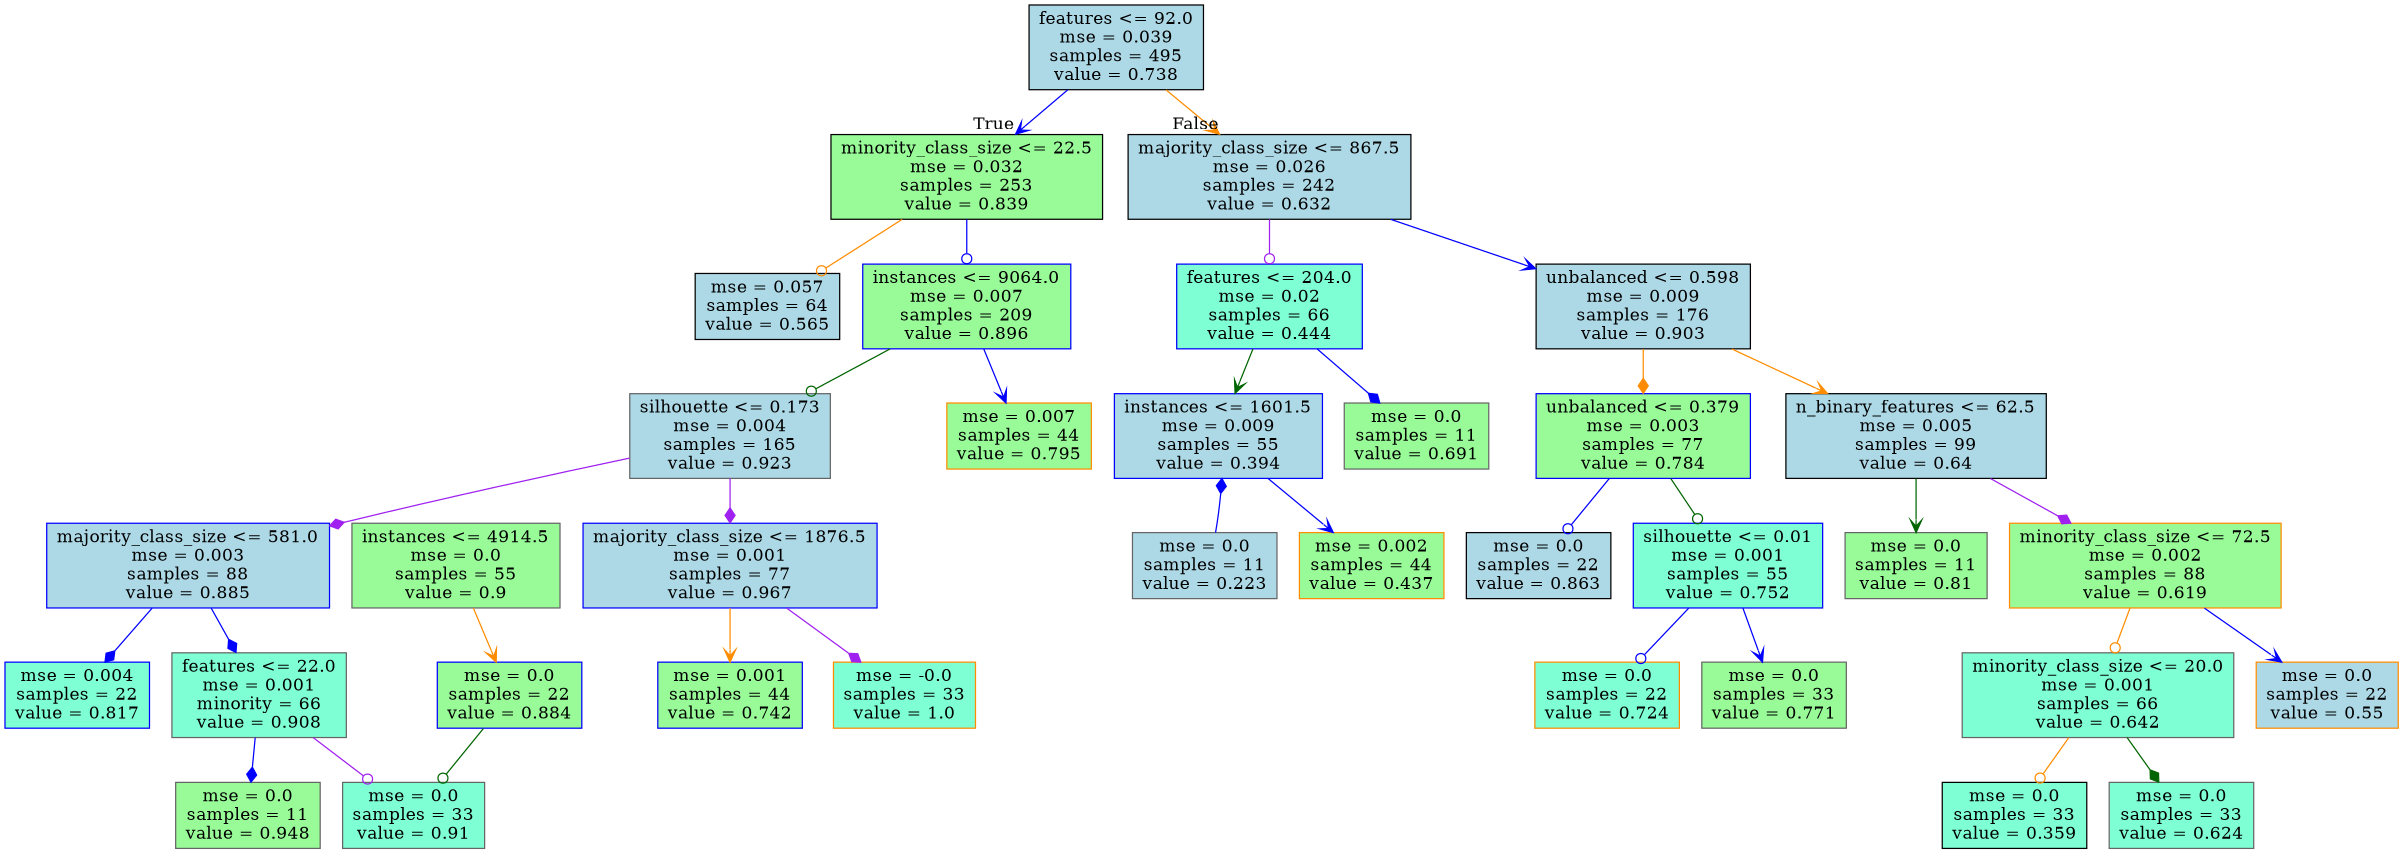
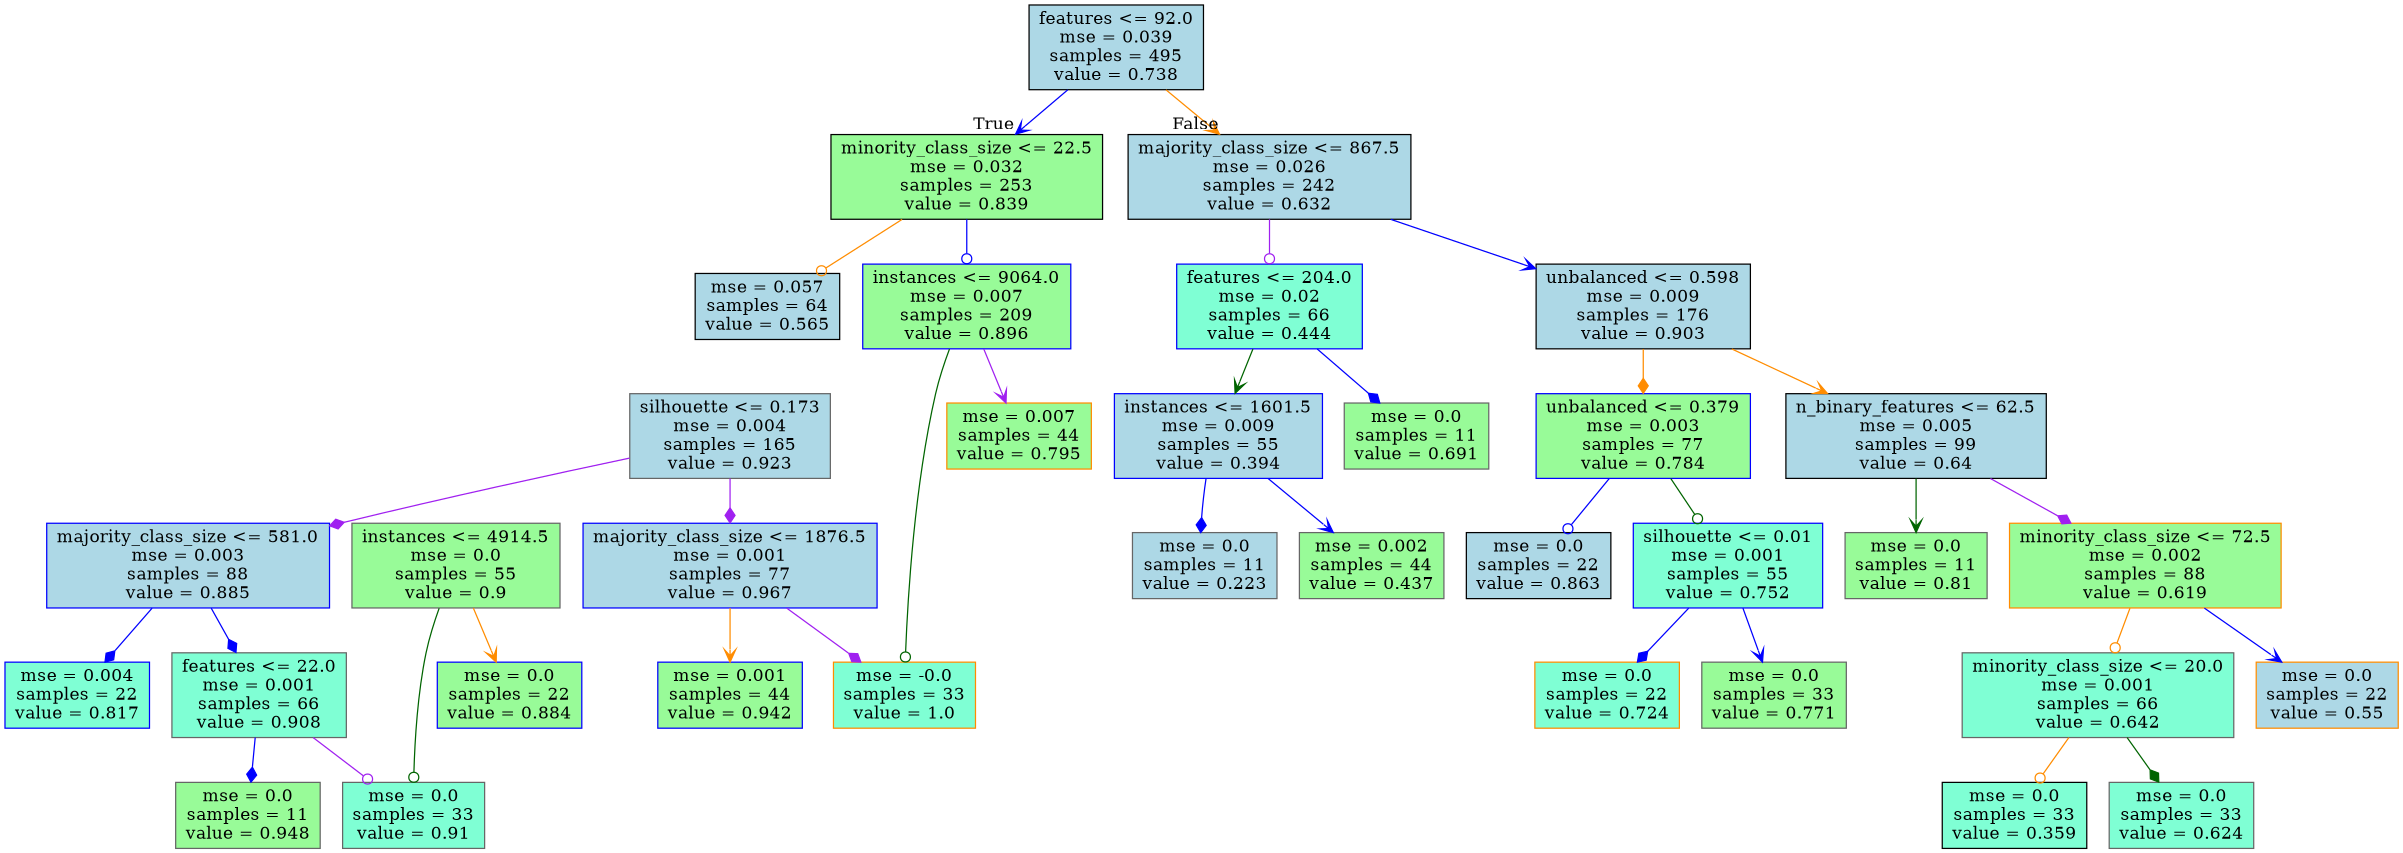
edge "instances <= 9064.0 mse = 0.007 samples = 209 value = 0.896" -> "silhouette <= 0.173 mse = 0.004 samples = 165 value = 0.923": now "instances <= 9064.0 mse = 0.007 samples = 209 value = 0.896" -> "mse = -0.0 samples = 33 value = 1.0"
edge "instances <= 9064.0 mse = 0.007 samples = 209 value = 0.896" -> "mse = 0.007 samples = 44 value = 0.795": color blue -> purple
edge "mse = 0.0 samples = 11 value = 0.223" -> "instances <= 1601.5 mse = 0.009 samples = 55 value = 0.394": reversed
node "mse = 0.002 samples = 44 value = 0.437": color darkorange -> gray40
edge "silhouette <= 0.01 mse = 0.001 samples = 55 value = 0.752" -> "mse = 0.0 samples = 22 value = 0.724": arrowhead odot -> diamond
node "features <= 22.0 mse = 0.001 minority = 66 value = 0.908": label "features <= 22.0 mse = 0.001 minority = 66 value = 0.908" -> "features <= 22.0 mse = 0.001 samples = 66 value = 0.908"
node "mse = 0.001 samples = 44 value = 0.742": label "mse = 0.001 samples = 44 value = 0.742" -> "mse = 0.001 samples = 44 value = 0.942"
edge "mse = 0.0 samples = 22 value = 0.884" -> "mse = 0.0 samples = 33 value = 0.91": now "instances <= 4914.5 mse = 0.0 samples = 55 value = 0.9" -> "mse = 0.0 samples = 33 value = 0.91"
